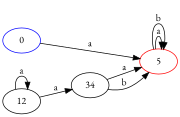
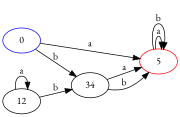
edge "0" -> "34": added, label "b"
edge "12" -> "34": label "a" -> "b"
